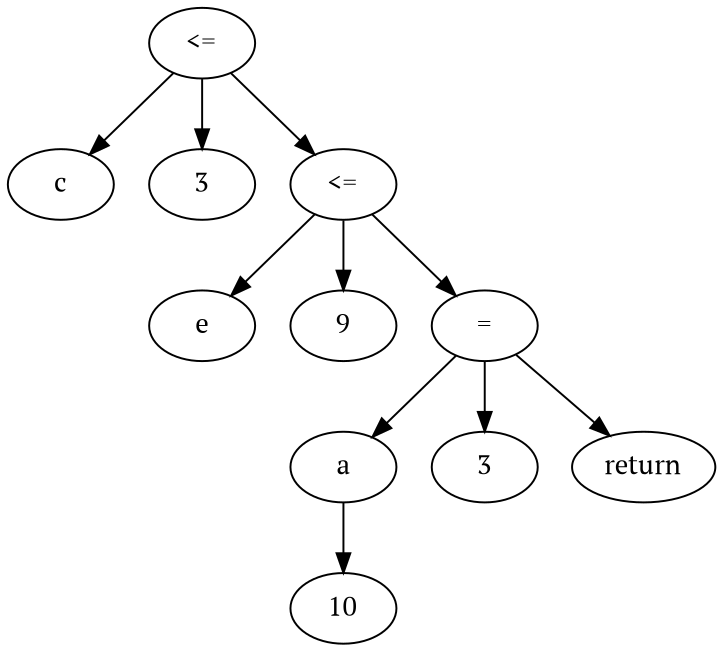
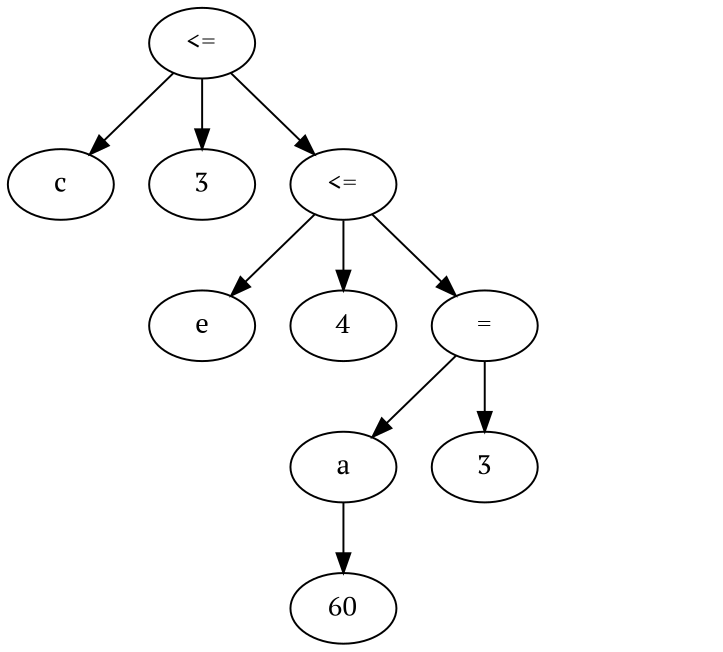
node "9": label "9" -> "4"
node "return": removed
node "10": label "10" -> "60"
